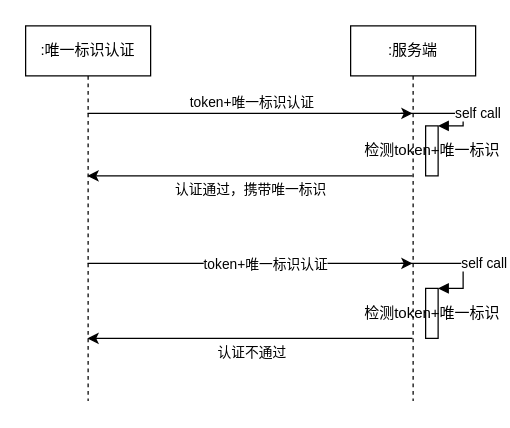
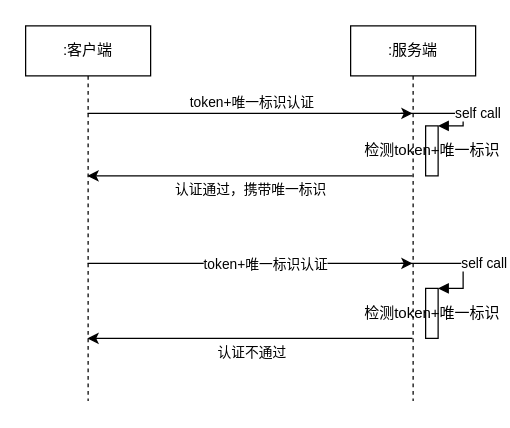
node ":唯一标识认证": label ":唯一标识认证" -> ":客户端"
